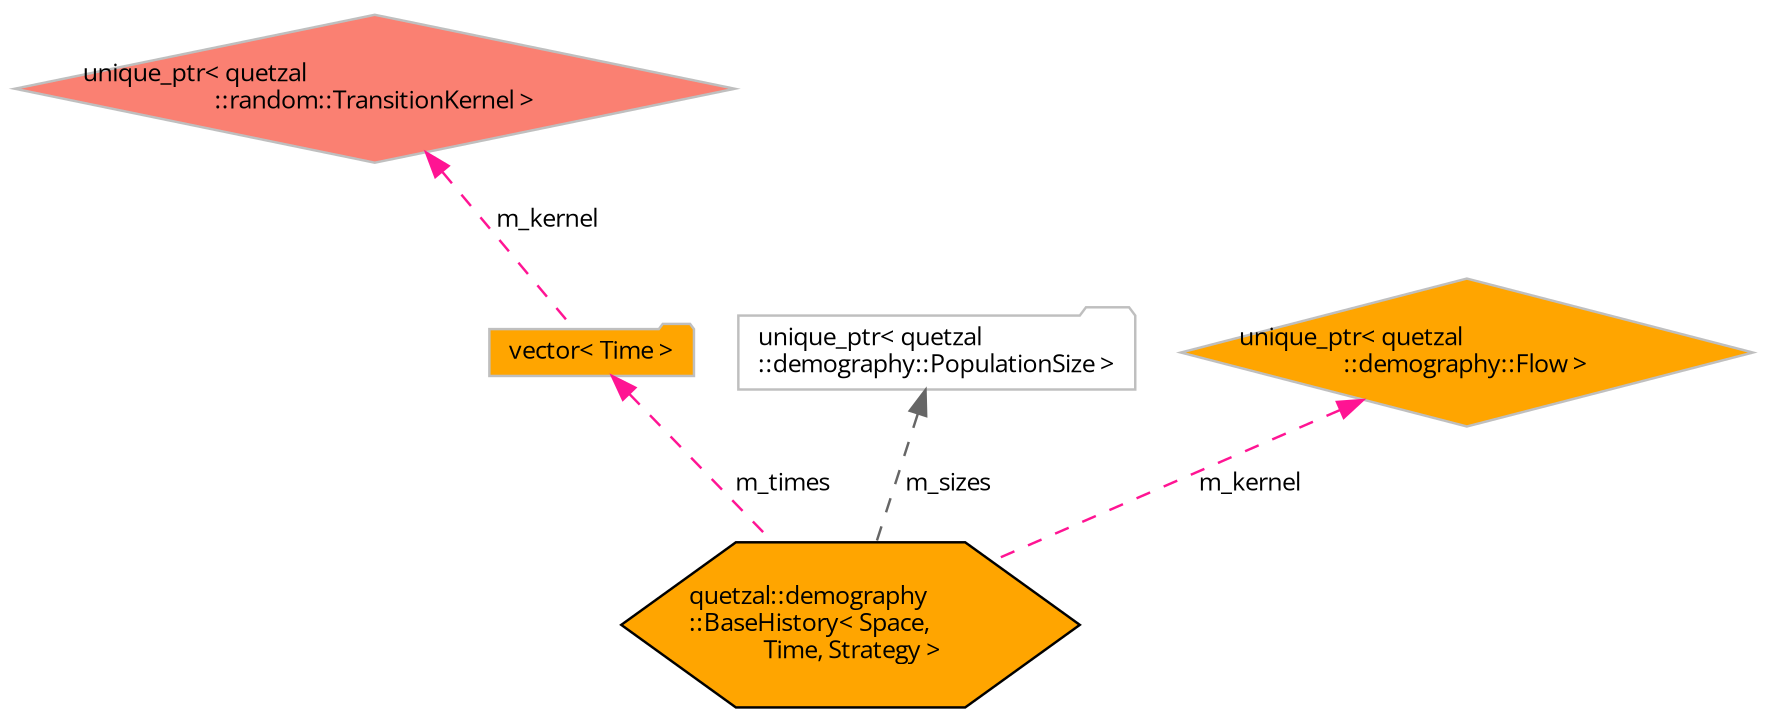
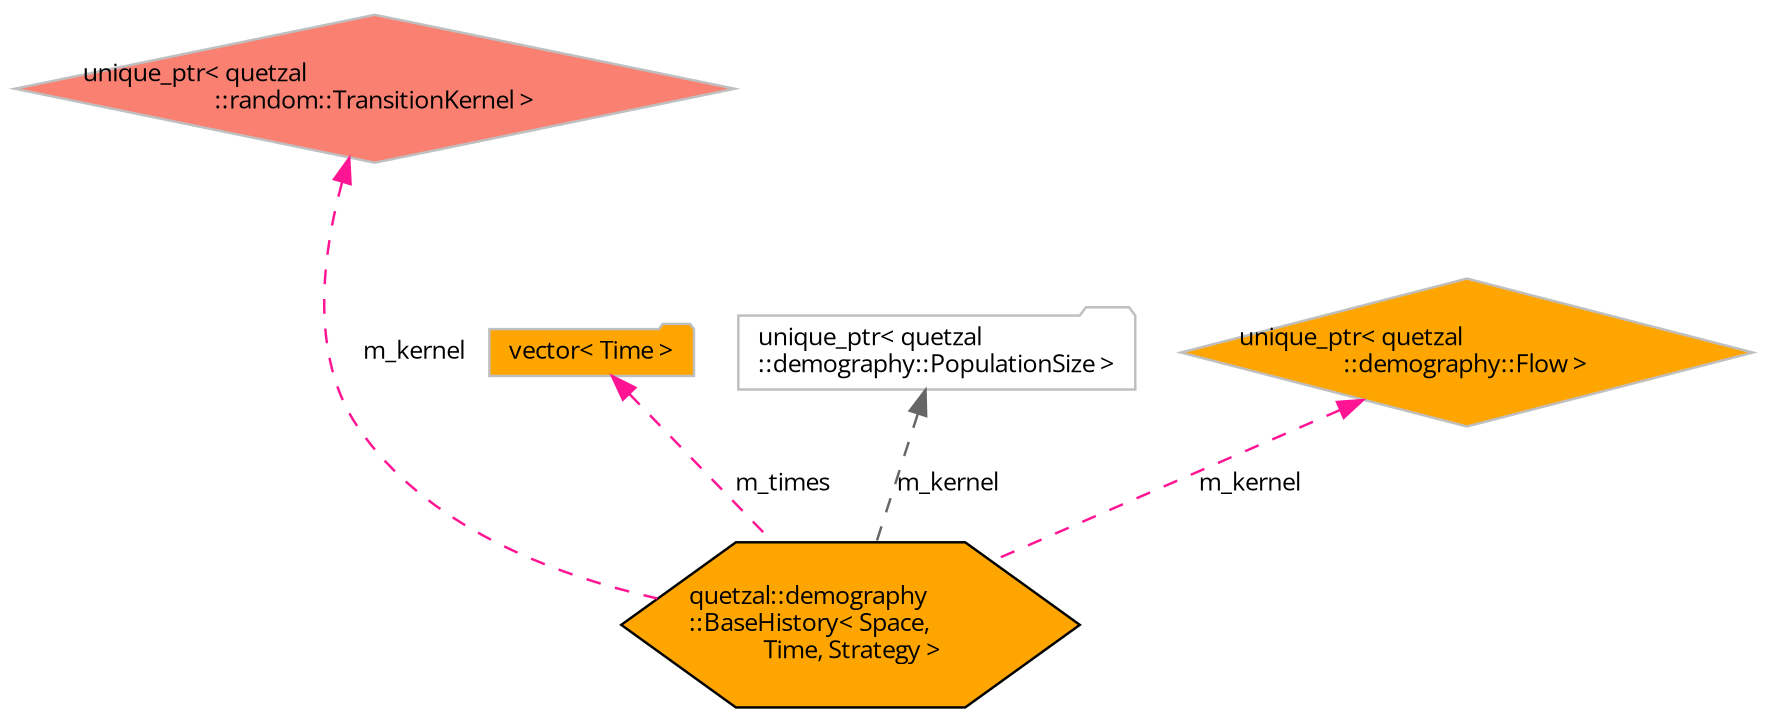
edge "vector< Time >" -> "unique_ptr< quetzal ::random::TransitionKernel >": now "quetzal::demography ::BaseHistory< Space, Time, Strategy >" -> "unique_ptr< quetzal ::random::TransitionKernel >"
edge "quetzal::demography ::BaseHistory< Space, Time, Strategy >" -> "unique_ptr< quetzal ::demography::PopulationSize >": label " m_sizes" -> " m_kernel"
